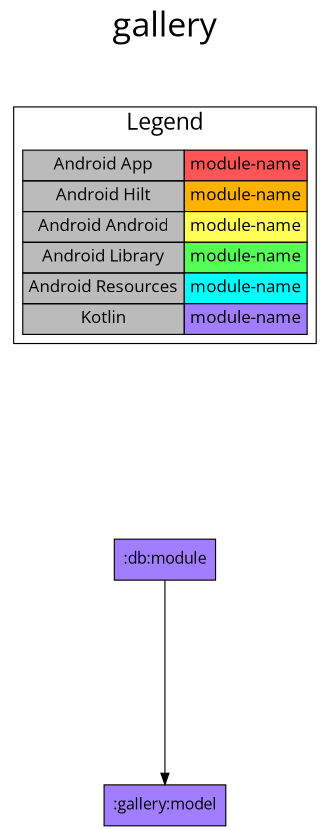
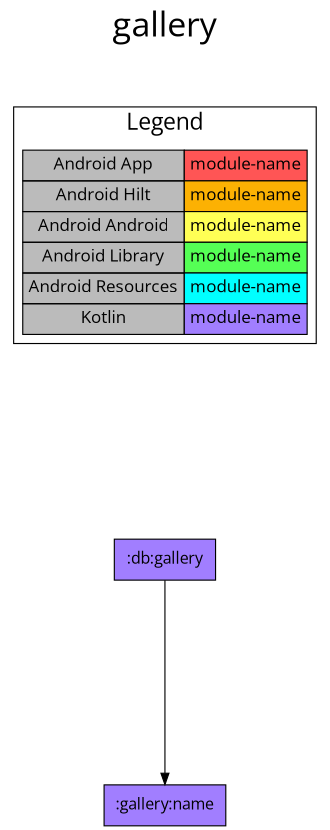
node ":db:module": label ":db:module" -> ":db:gallery"
node ":gallery:model": label ":gallery:model" -> ":gallery:name"
